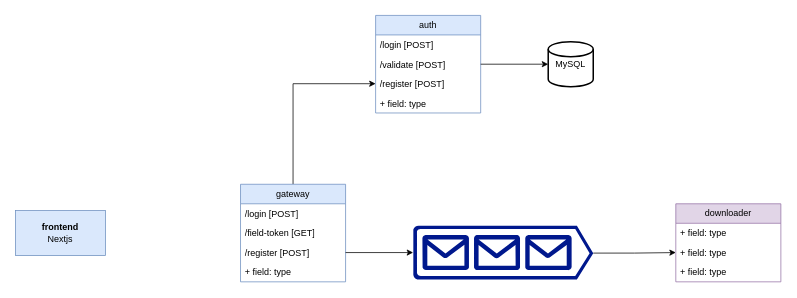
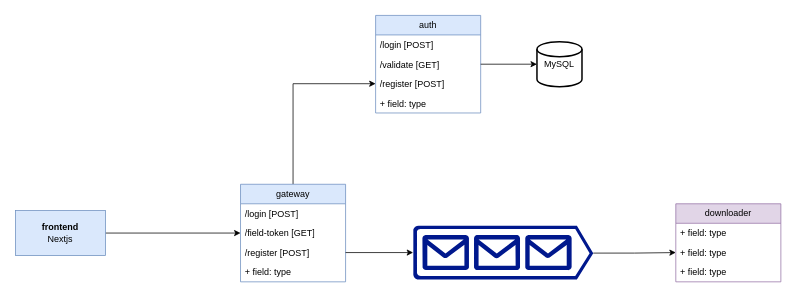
node "MySQL": moved (570, 64) -> (559, 64)
node "/validate [POST]": label "/validate [POST]" -> "/validate [GET]"
edge "frontend Nextjs" -> "/field-token [GET]": added
